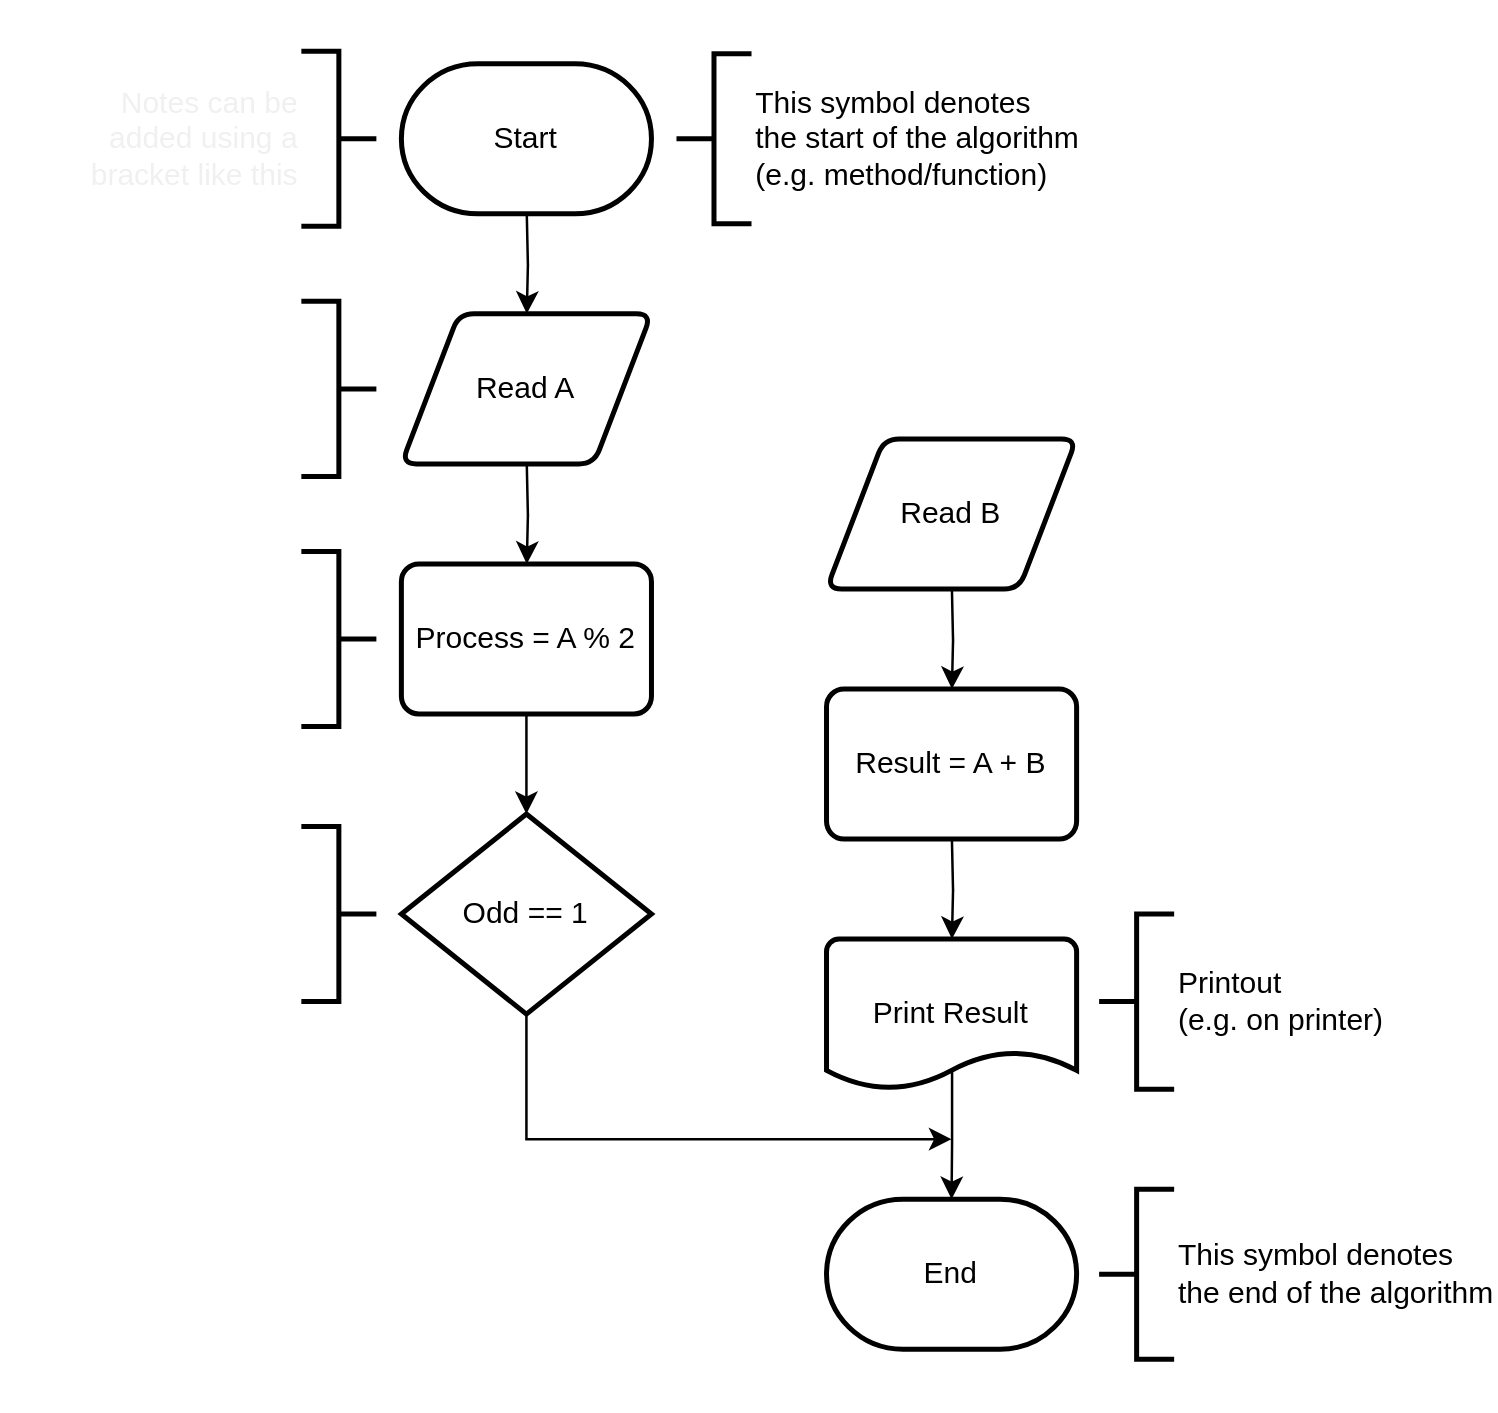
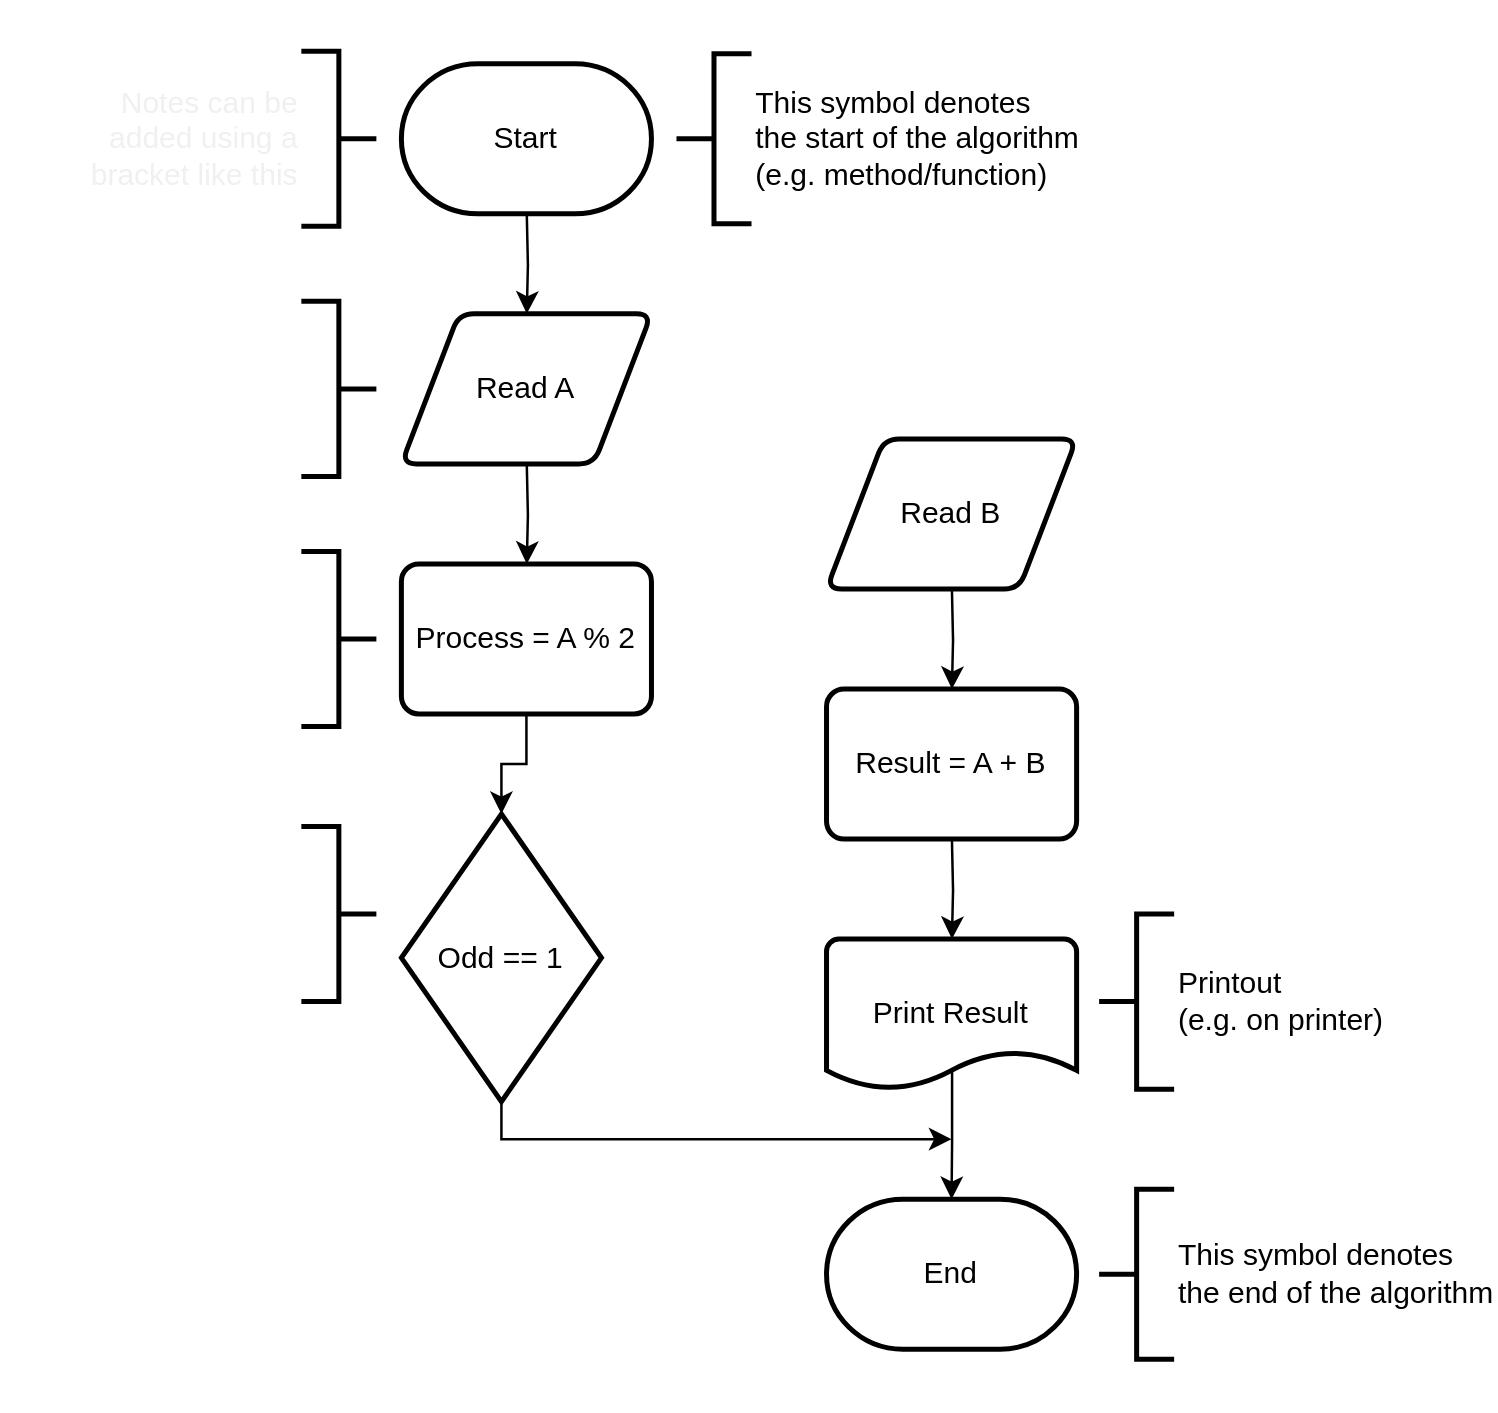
node "Odd == 1": size 250x200 -> 200x288
